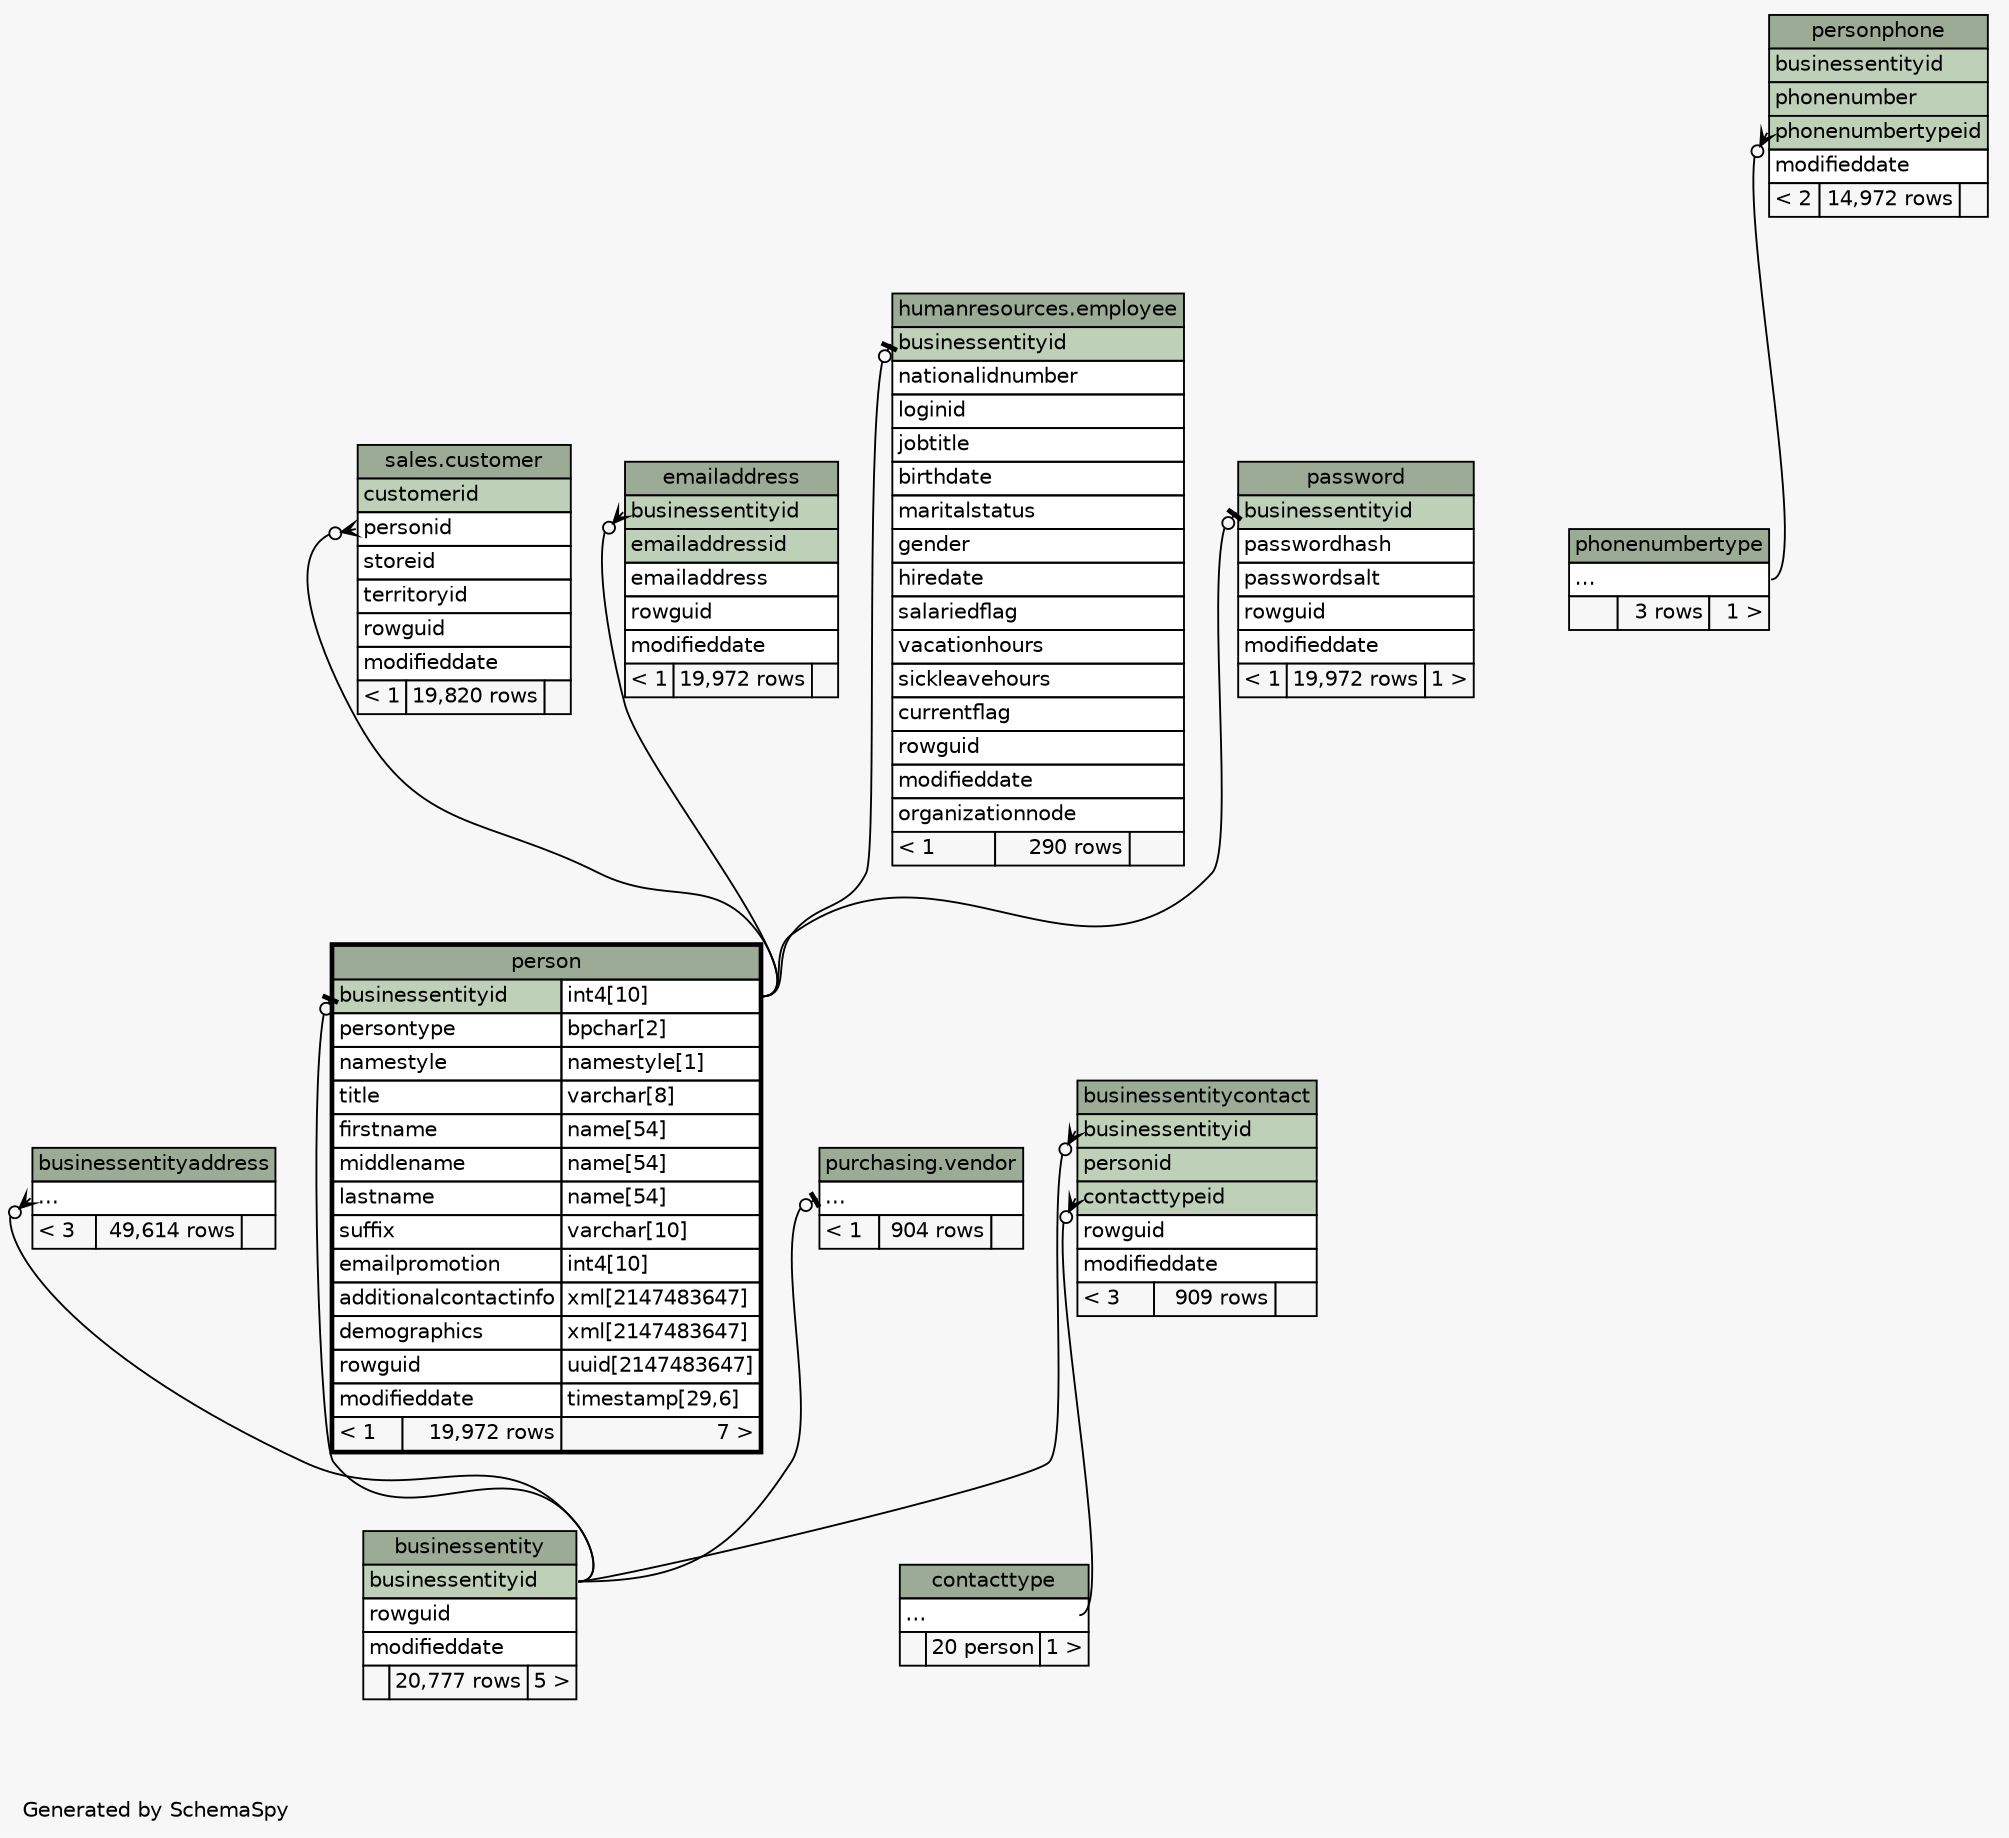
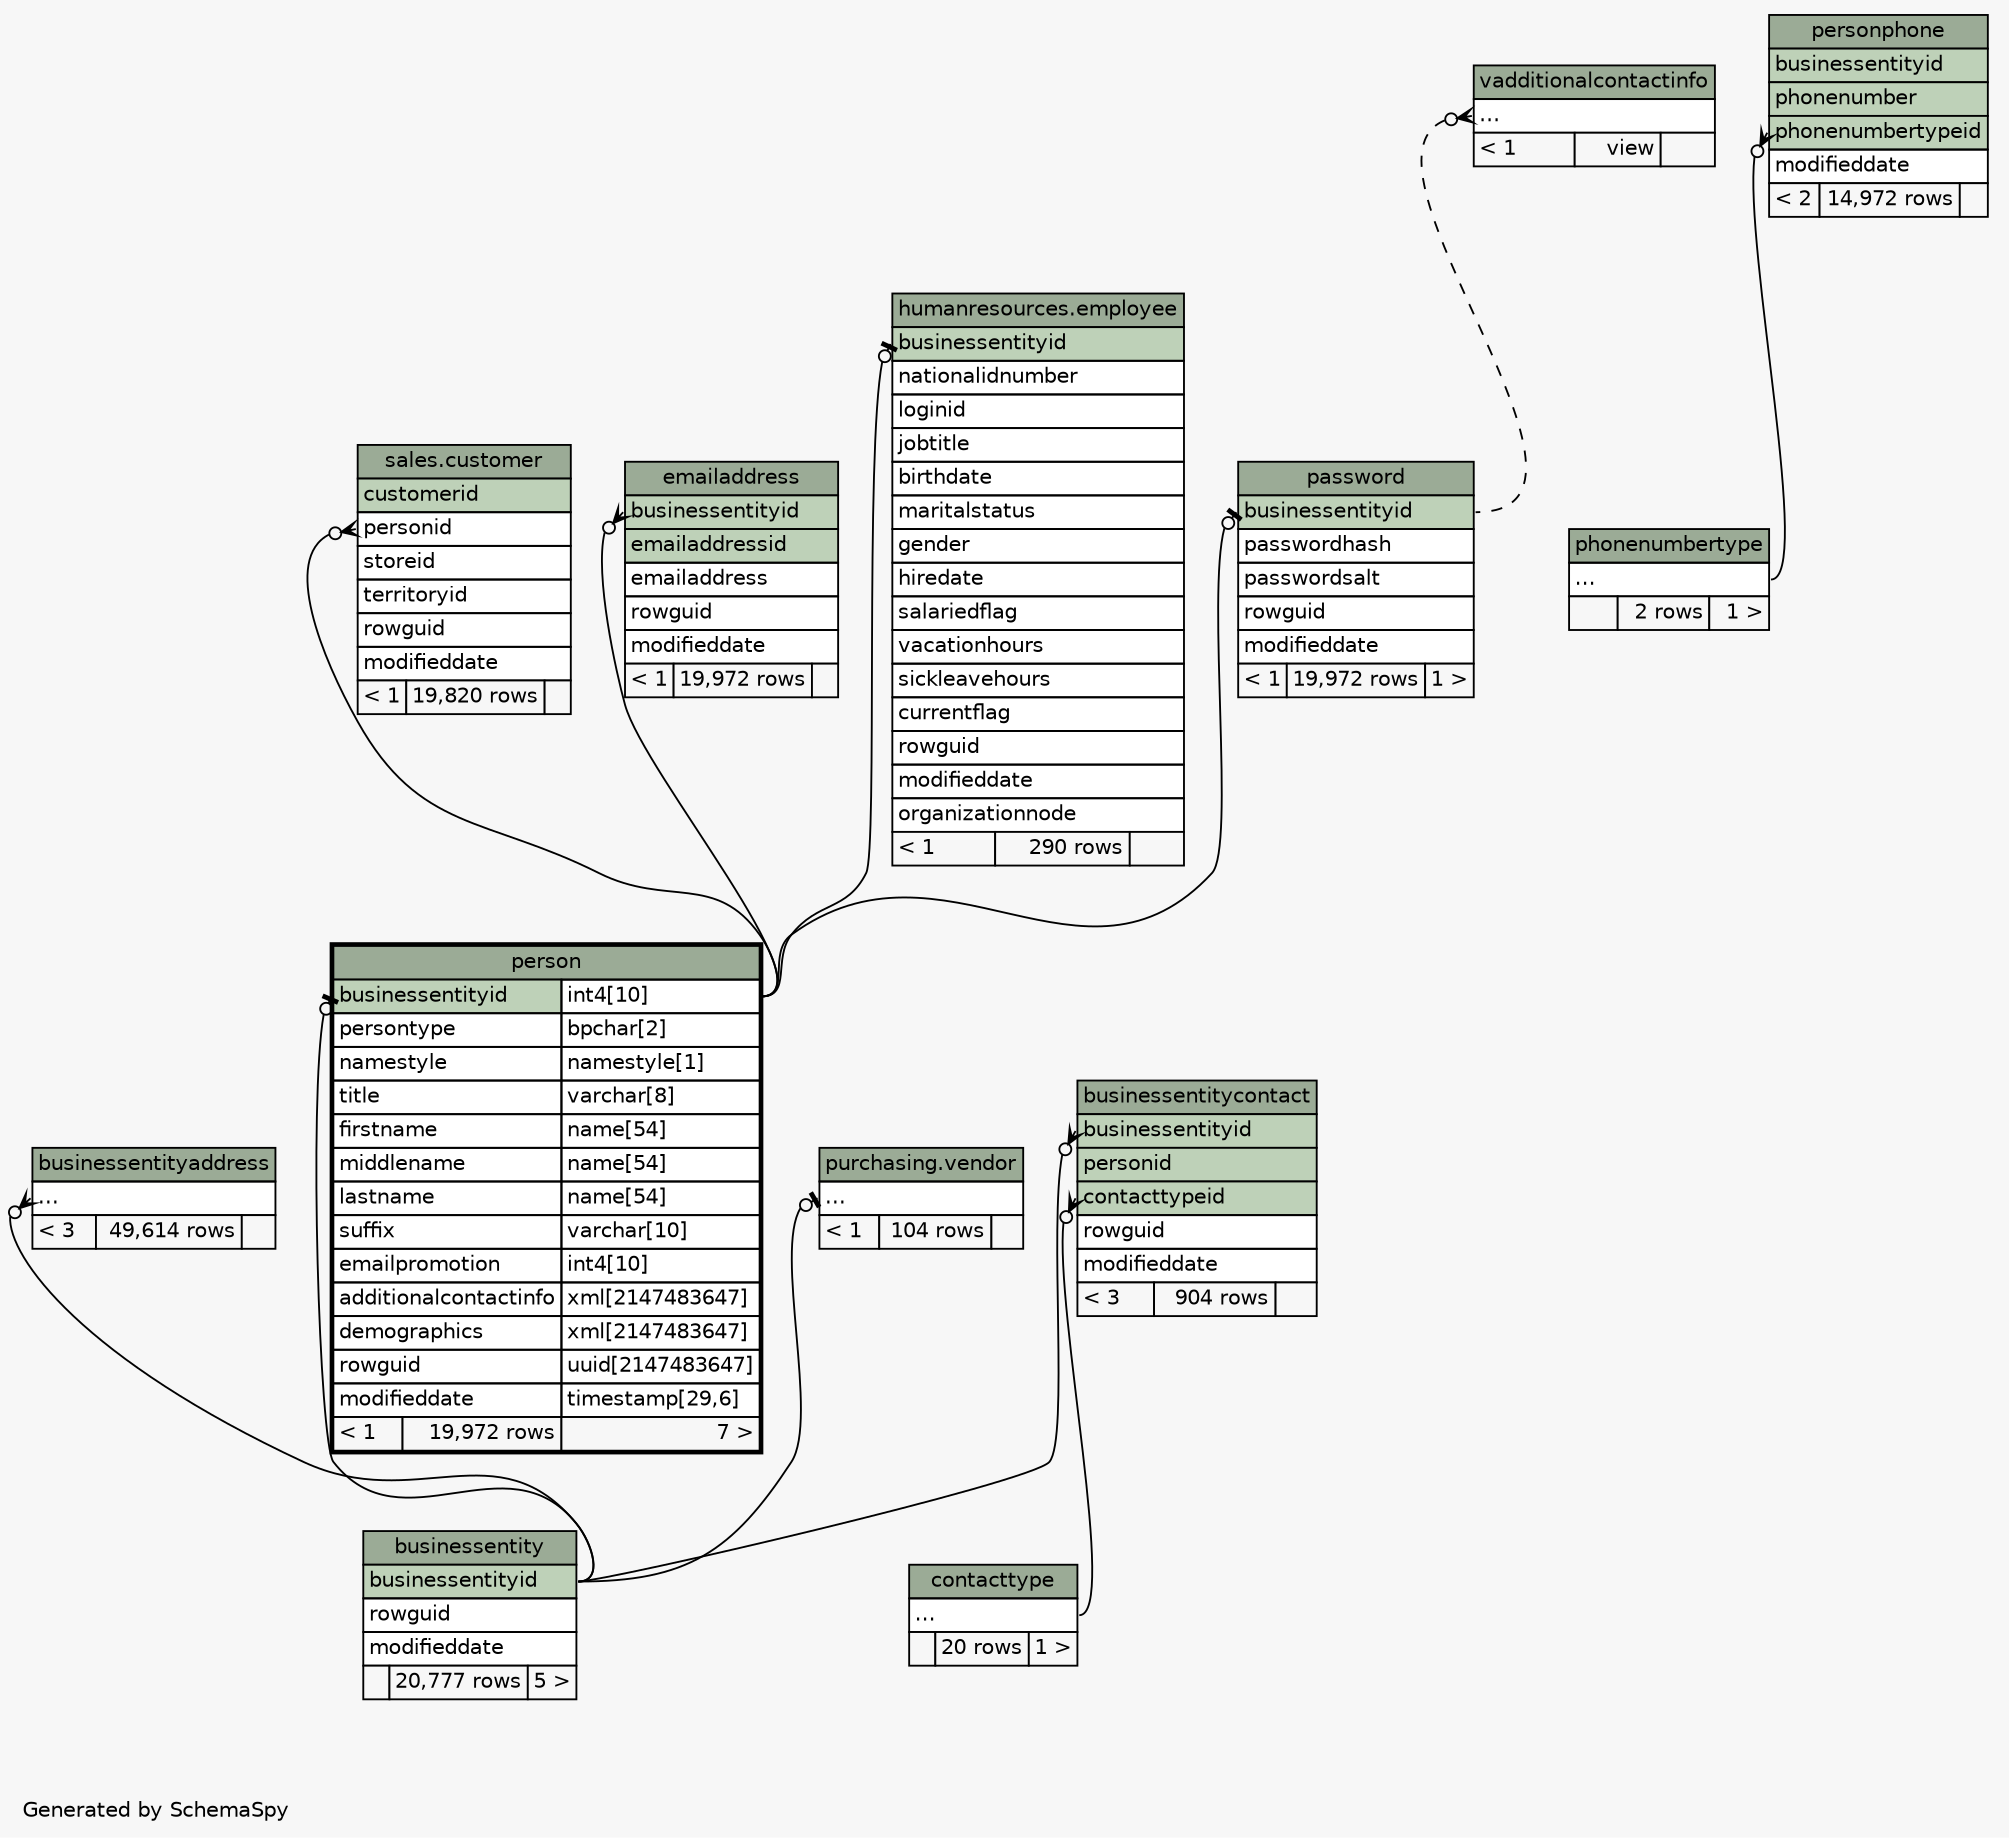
node "vadditionalcontactinfo": added
node "phonenumbertype": text "3 rows" -> "2 rows"
node "purchasing.vendor": text "904 rows" -> "104 rows"
node "businessentitycontact": text "909 rows" -> "904 rows"
node "contacttype": text "20 person" -> "20 rows"
